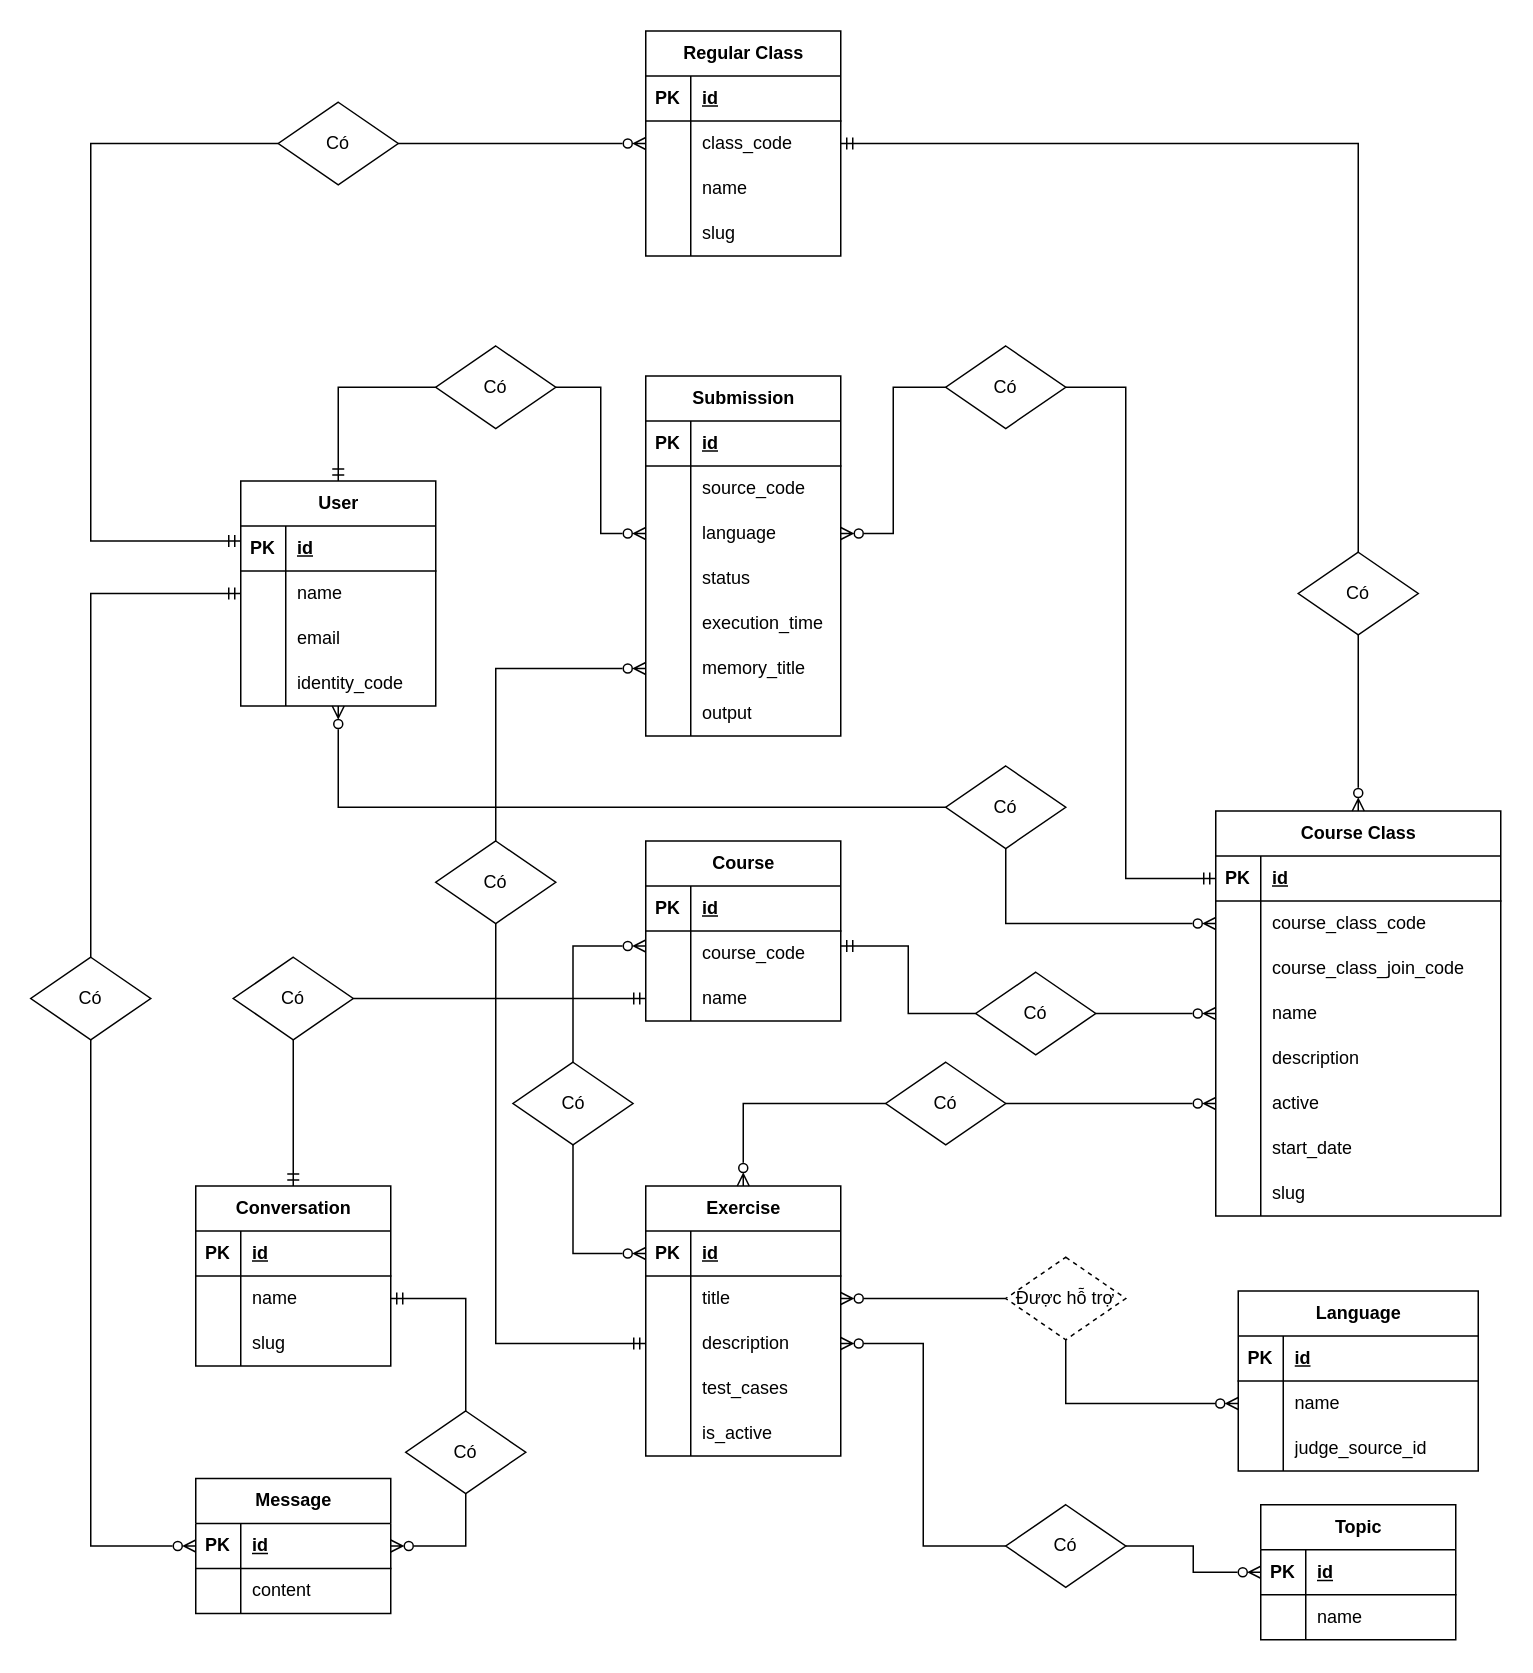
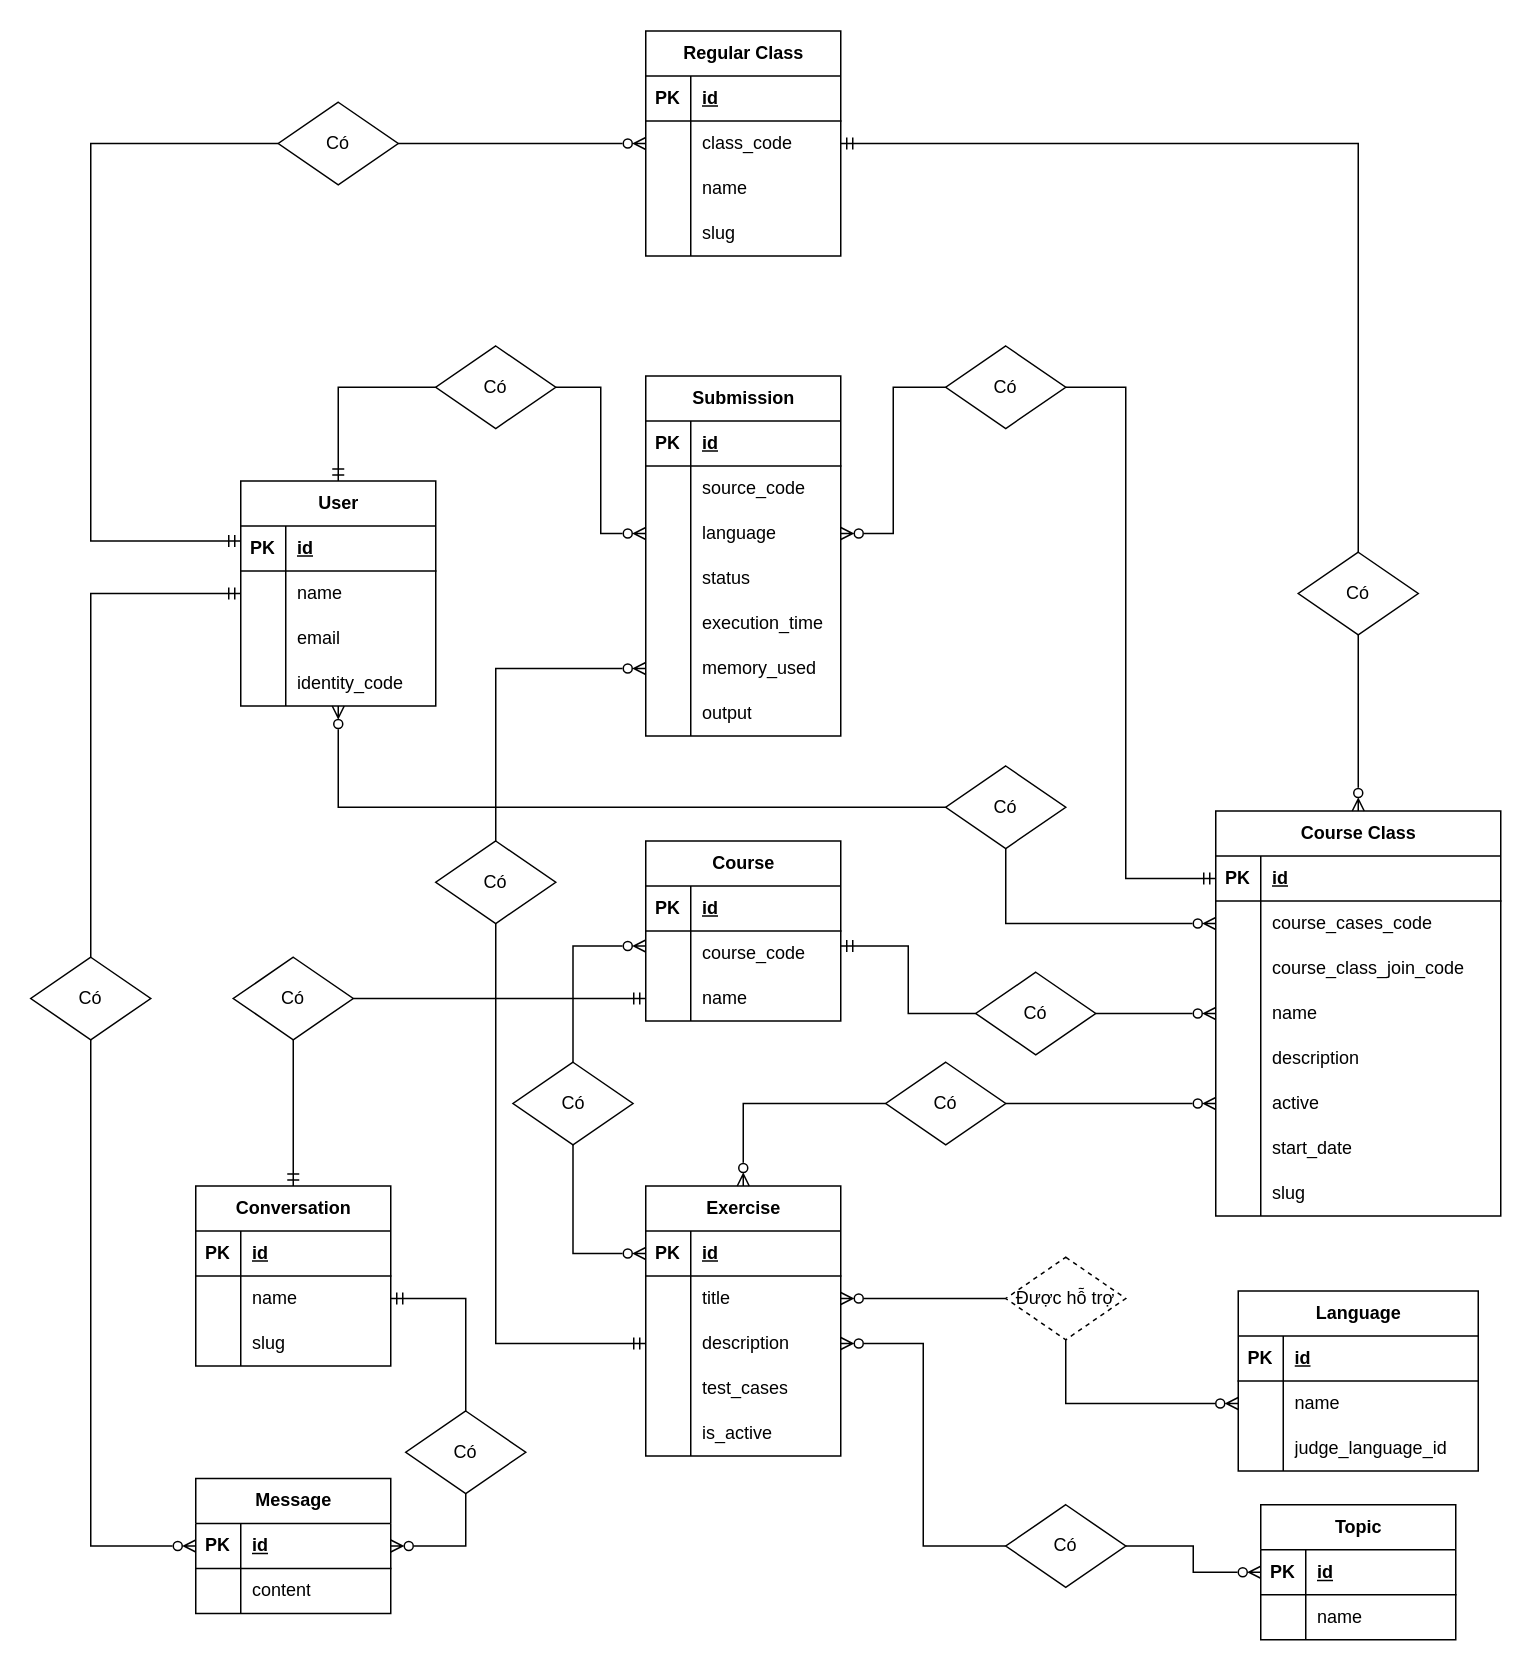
node "memory_title": label "memory_title" -> "memory_used"
node "course_class_code": label "course_class_code" -> "course_cases_code"
node "judge_source_id": label "judge_source_id" -> "judge_language_id"
